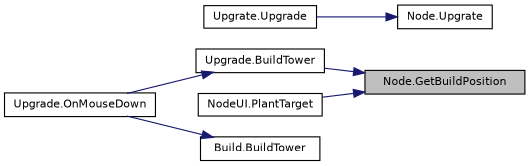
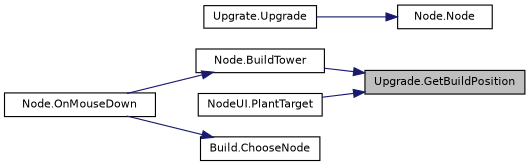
node "Node.Upgrate": label "Node.Upgrate" -> "Node.Node"
node "Upgrade.BuildTower": label "Upgrade.BuildTower" -> "Node.BuildTower"
node "Node.GetBuildPosition": label "Node.GetBuildPosition" -> "Upgrade.GetBuildPosition"
node "Upgrade.OnMouseDown": label "Upgrade.OnMouseDown" -> "Node.OnMouseDown"
node "Build.BuildTower": label "Build.BuildTower" -> "Build.ChooseNode"
